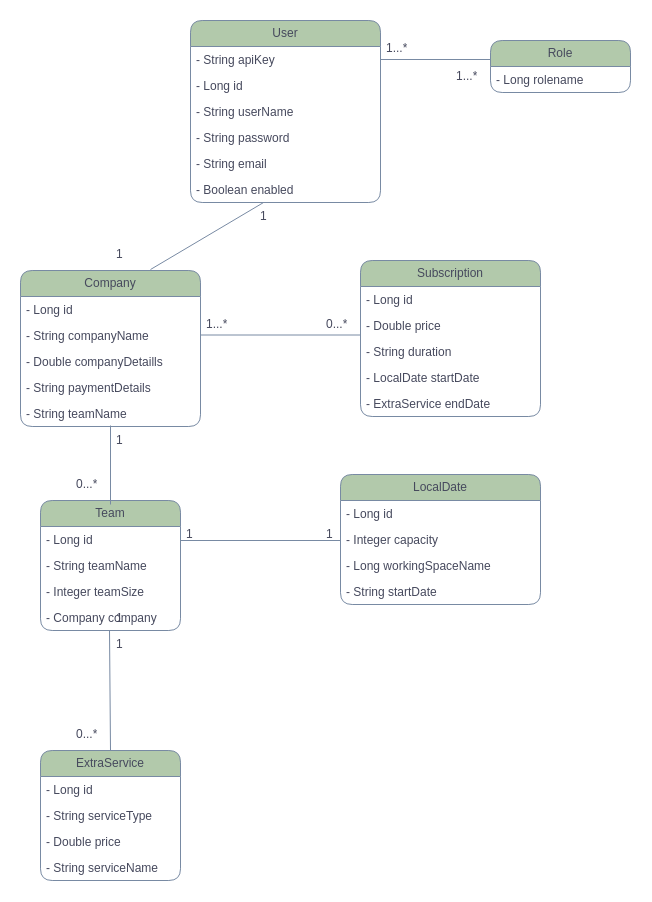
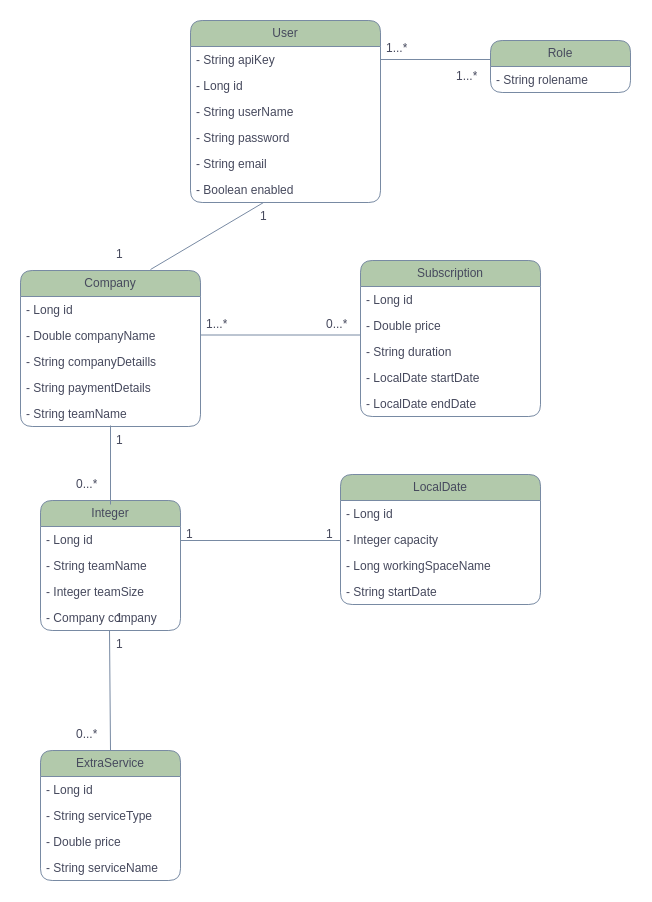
node "- Long rolename": label "- Long rolename" -> "- String rolename"
node "- String companyName": label "- String companyName" -> "- Double companyName"
node "- Double companyDetaills": label "- Double companyDetaills" -> "- String companyDetaills"
node "- ExtraService endDate": label "- ExtraService endDate" -> "- LocalDate endDate"
node "Team": label "Team" -> "Integer"
